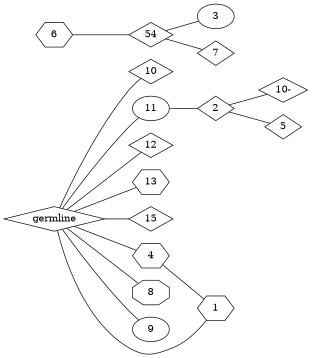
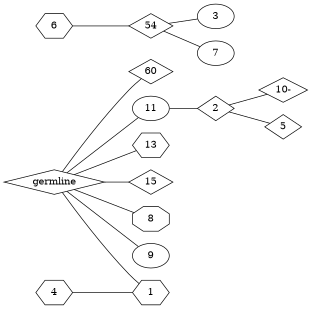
node "7": shape diamond -> ellipse
node "10": label "10" -> "60"
node "12": removed
edge "germline" -- "4": removed
